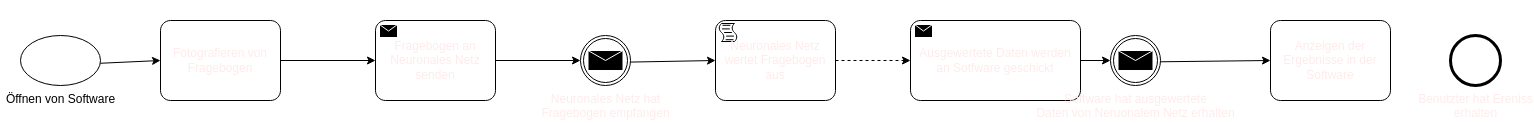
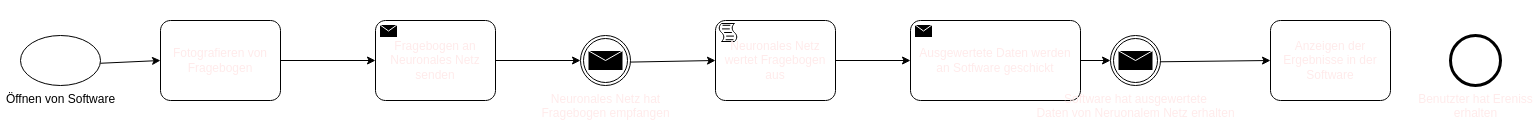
edge "Neuronales Netz wertet Fragebogen aus" -> "Ausgewertete Daten werden an Sotfware geschickt": style dashed -> solid
